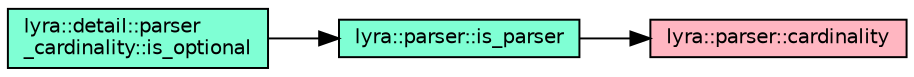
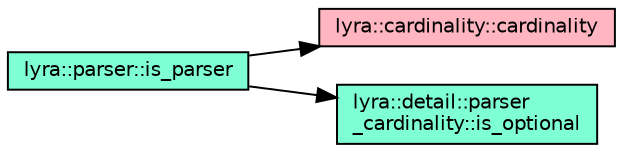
edge "lyra::detail::parser _cardinality::is_optional" -> "lyra::parser::is_parser": reversed
node "lyra::parser::cardinality": label "lyra::parser::cardinality" -> "lyra::cardinality::cardinality"
